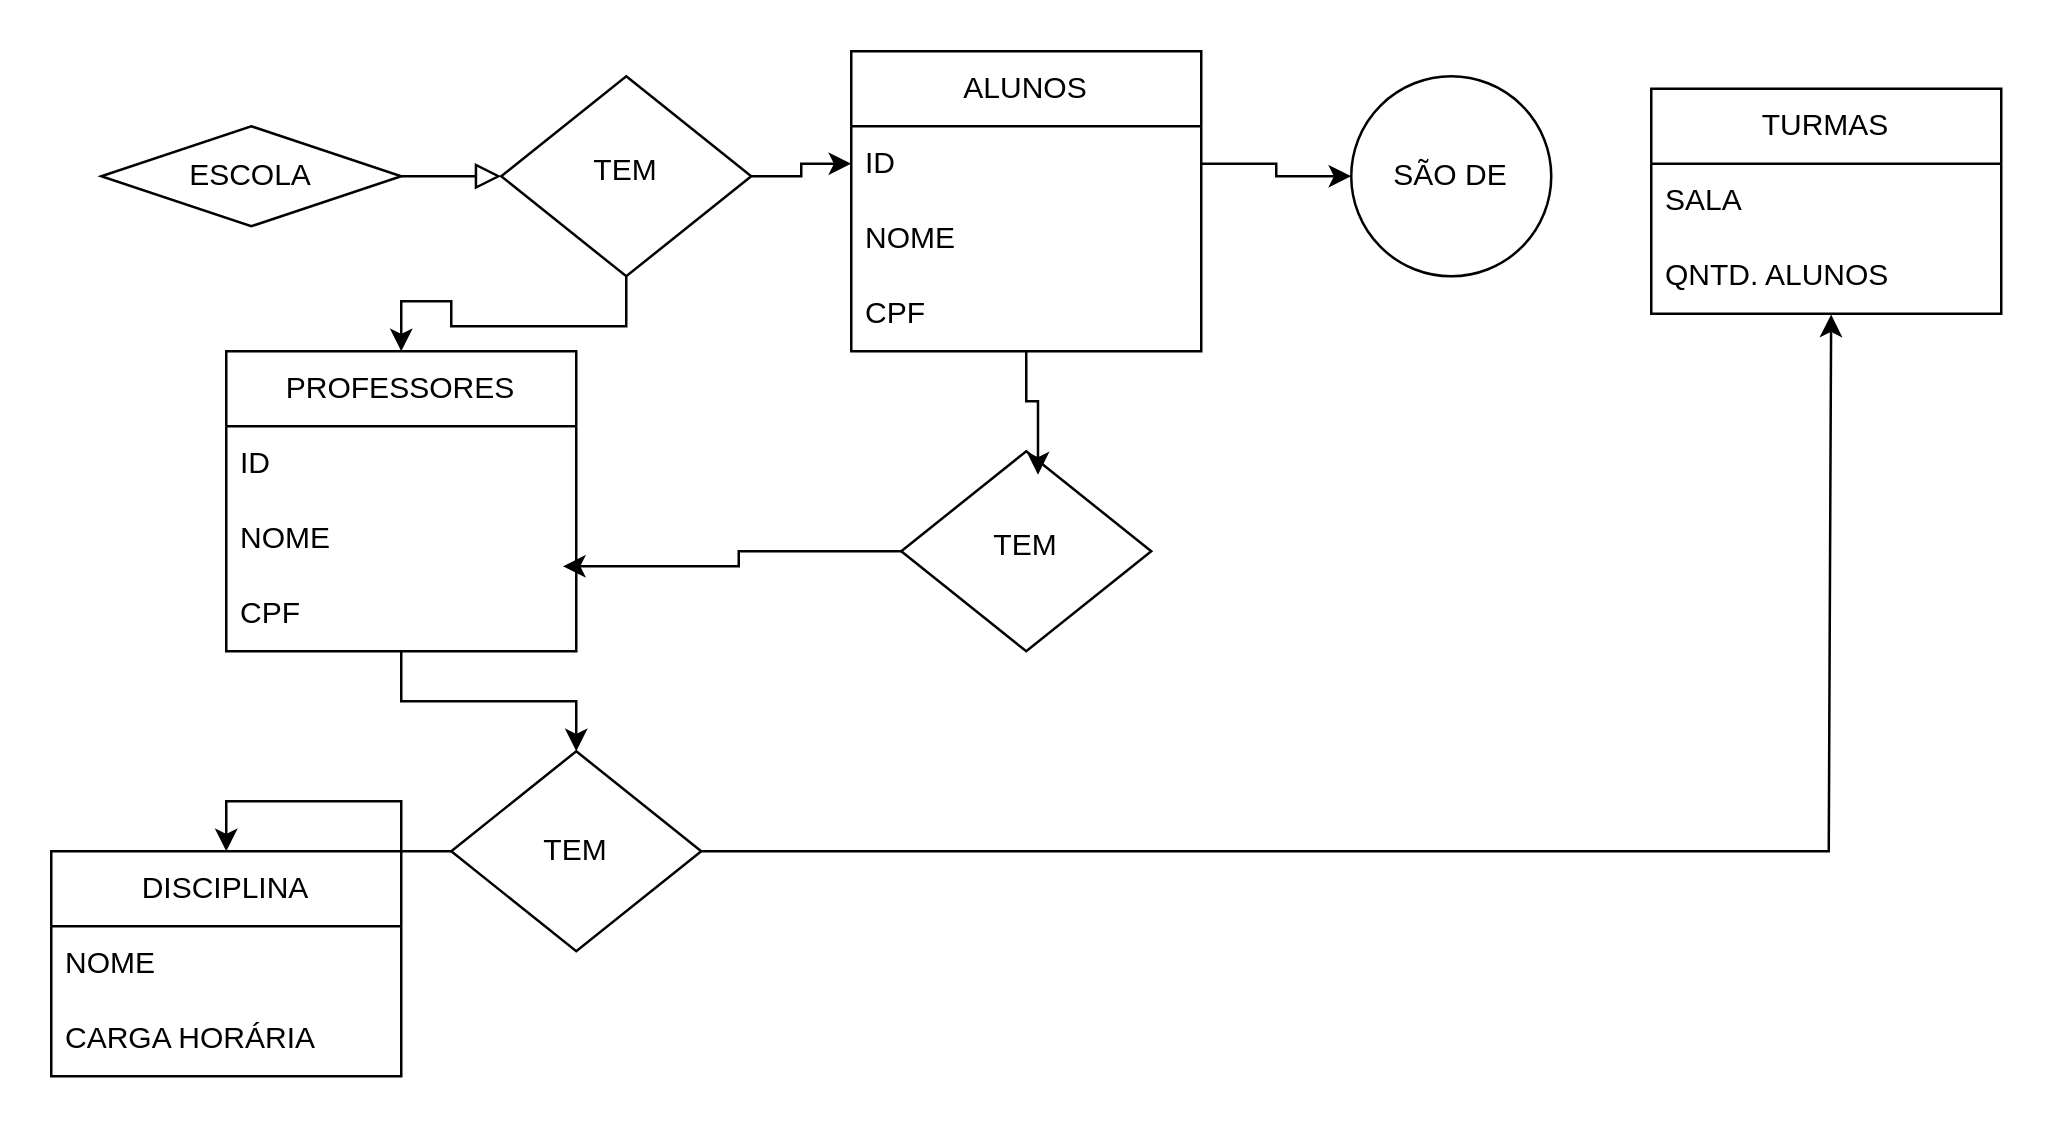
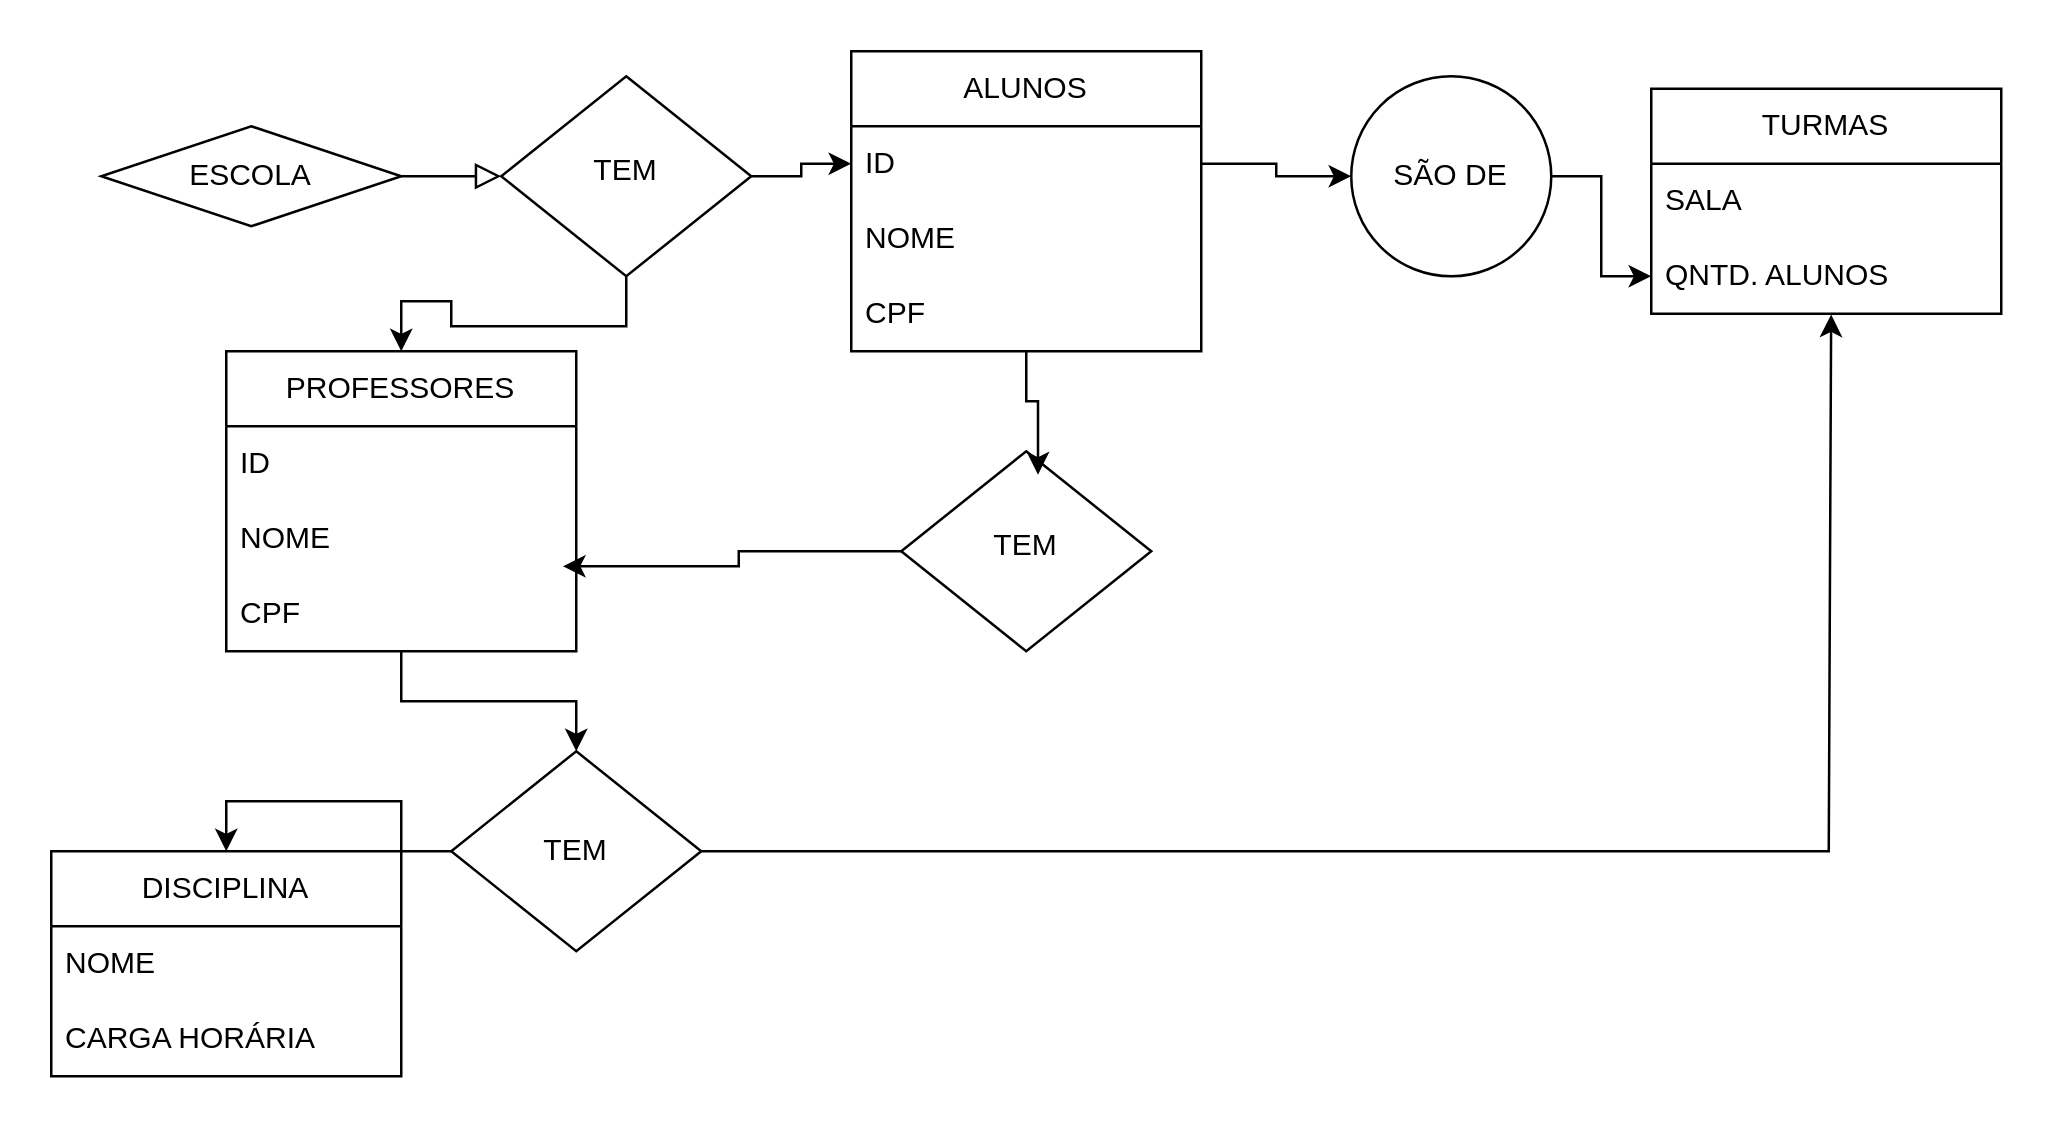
edge "SÃO DE" -> "QNTD. ALUNOS": added
